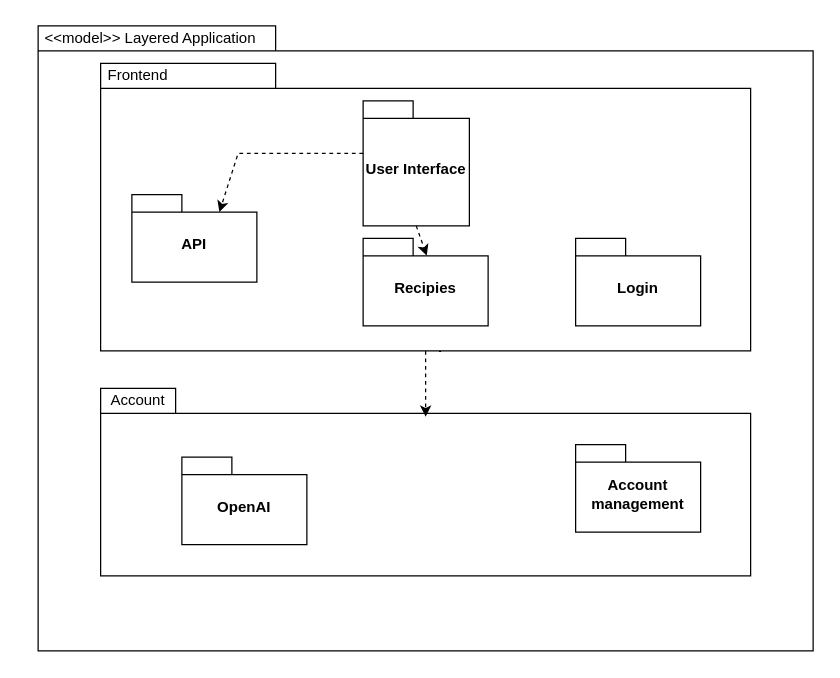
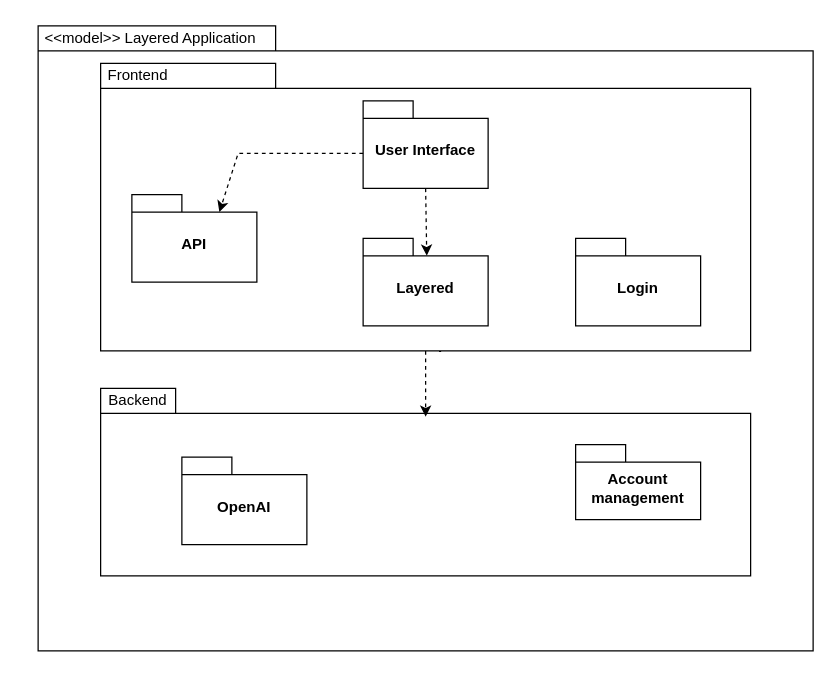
node "User Interface": size 106x125 -> 125x88
node "Recipies": label "Recipies" -> "Layered"
node "Account": label "Account" -> "Backend"
node "Account management": size 125x88 -> 125x75
